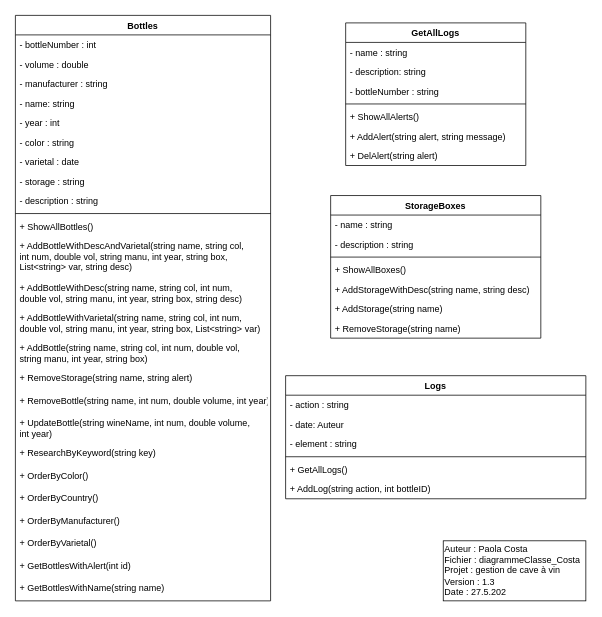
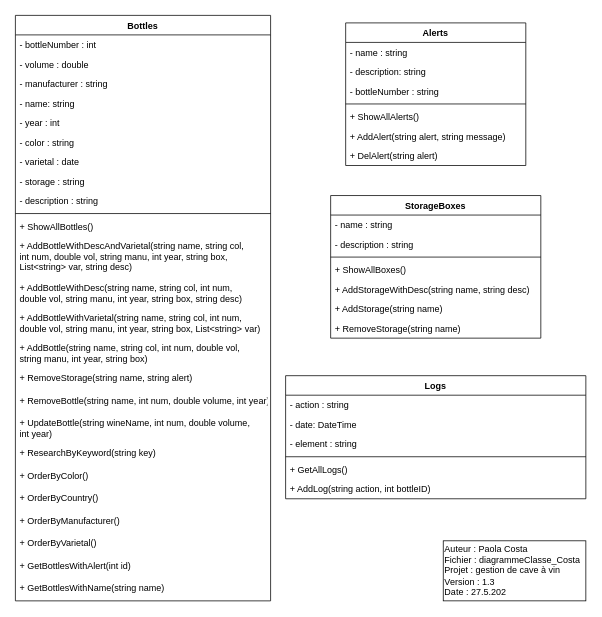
node "GetAllLogs": label "GetAllLogs" -> "Alerts"
node "- date: Auteur": label "- date: Auteur" -> "- date: DateTime"
